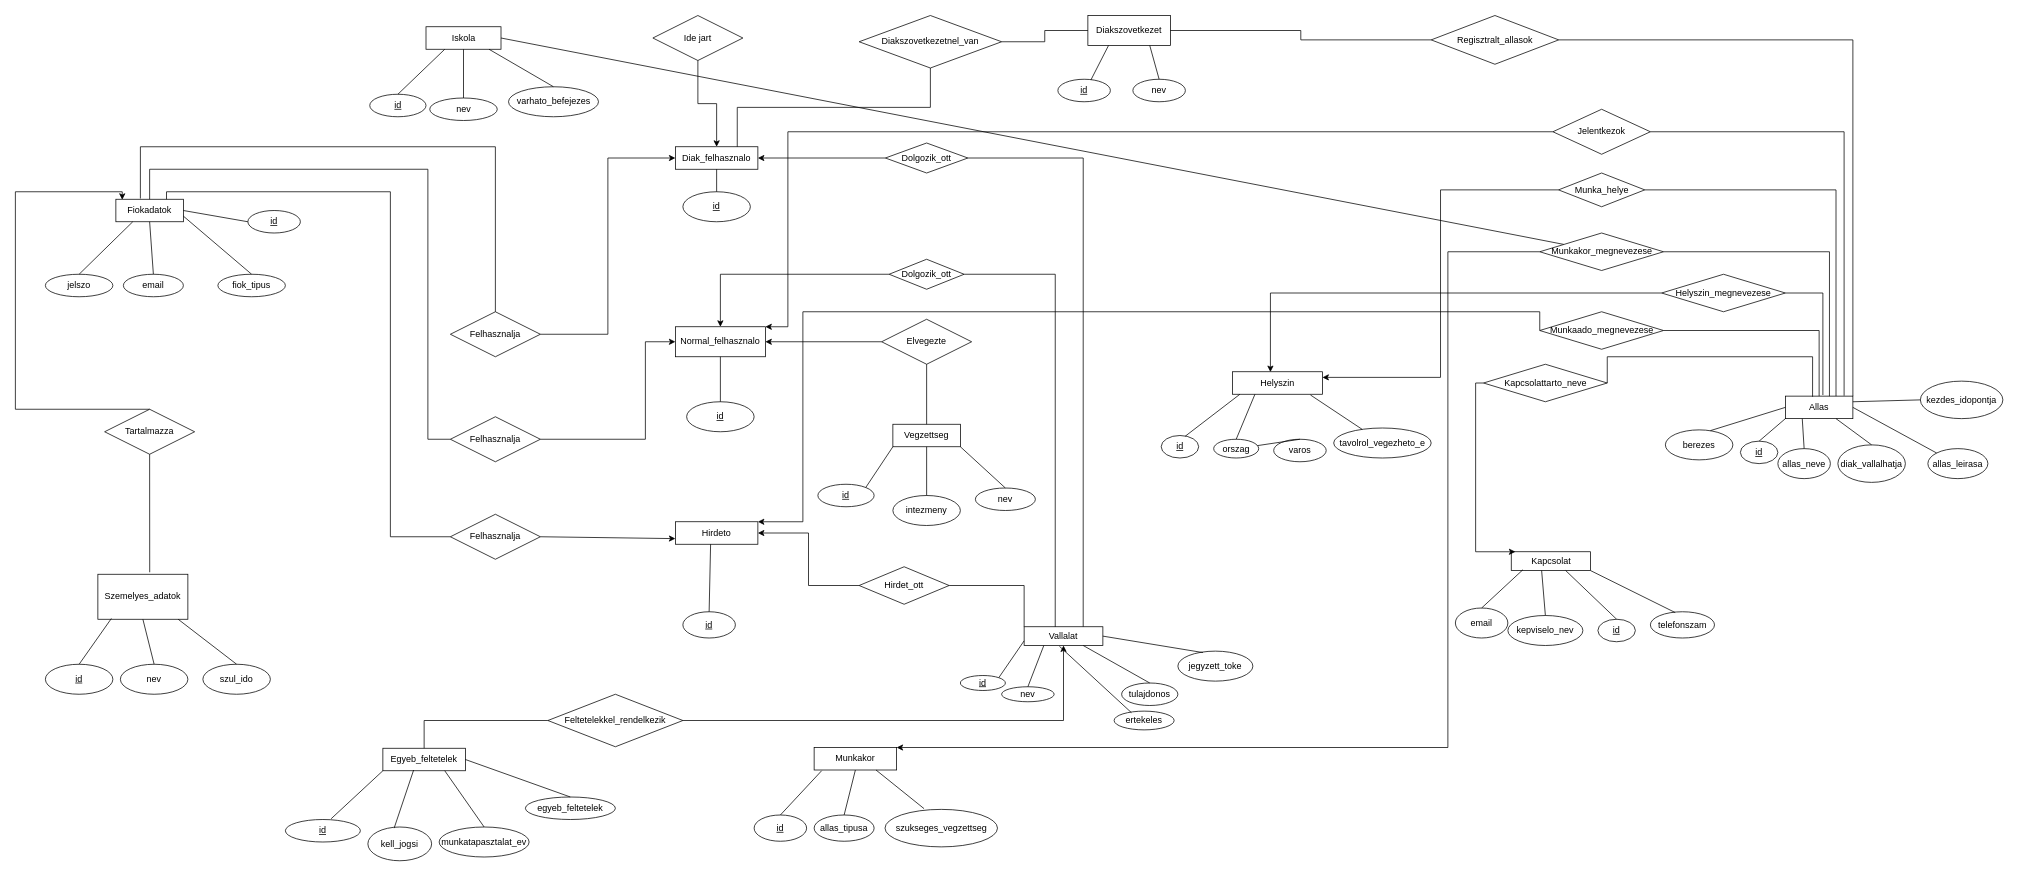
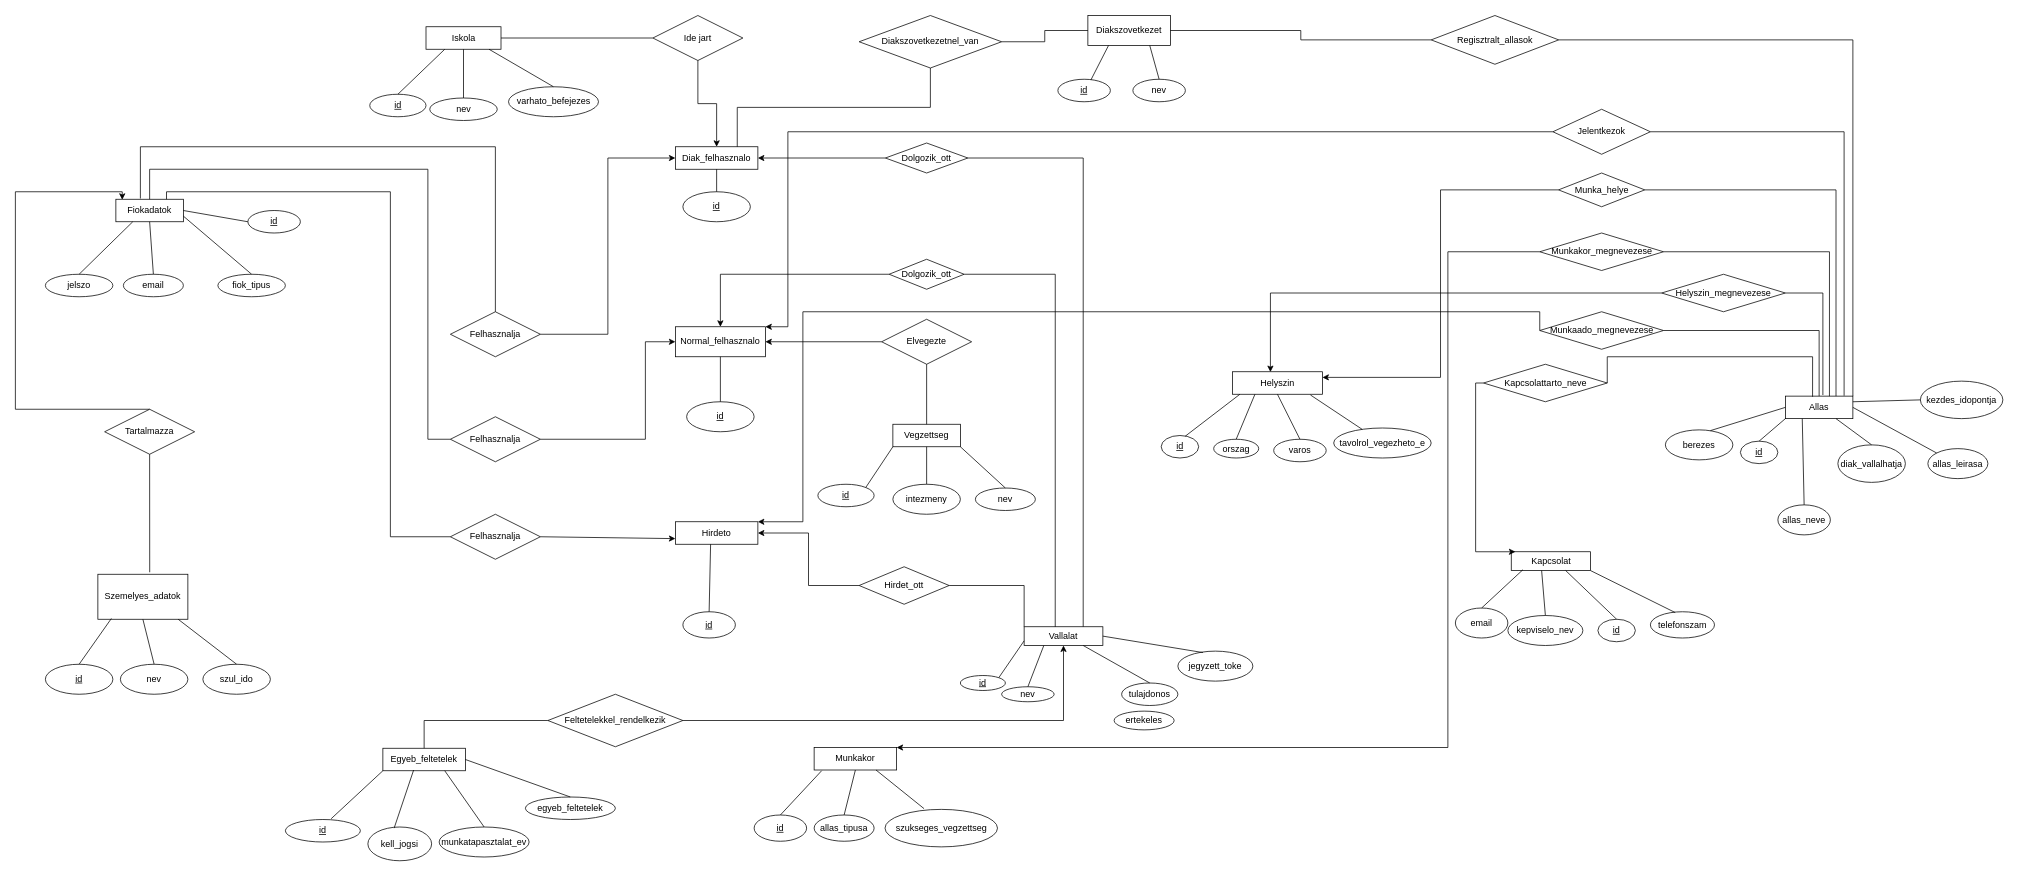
edge "Iskola" -- "Munkakor_megnevezese": now "Iskola" -- "Ide jart"
edge "orszag" -- "varos": now "Helyszin" -- "varos"
node "allas_neve": moved (1804, 464) -> (1804, 520)
node "intezmeny": moved (927, 510) -> (927, 499)
edge "Vallalat" -- "ertekeles": removed
